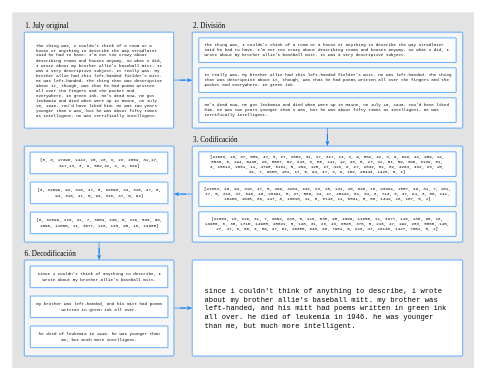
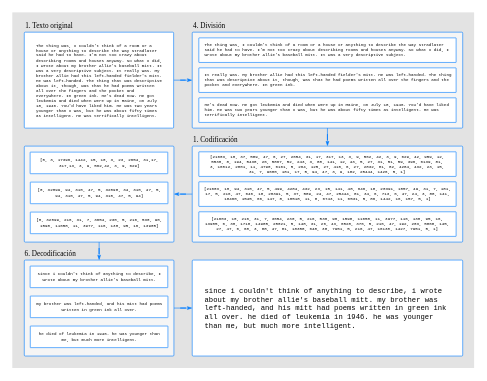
node "1. July original": label "1. July original" -> "1. Texto original"
node "2. División": label "2. División" -> "4. División"
node "3. Codificación": label "3. Codificación" -> "1. Codificación"
